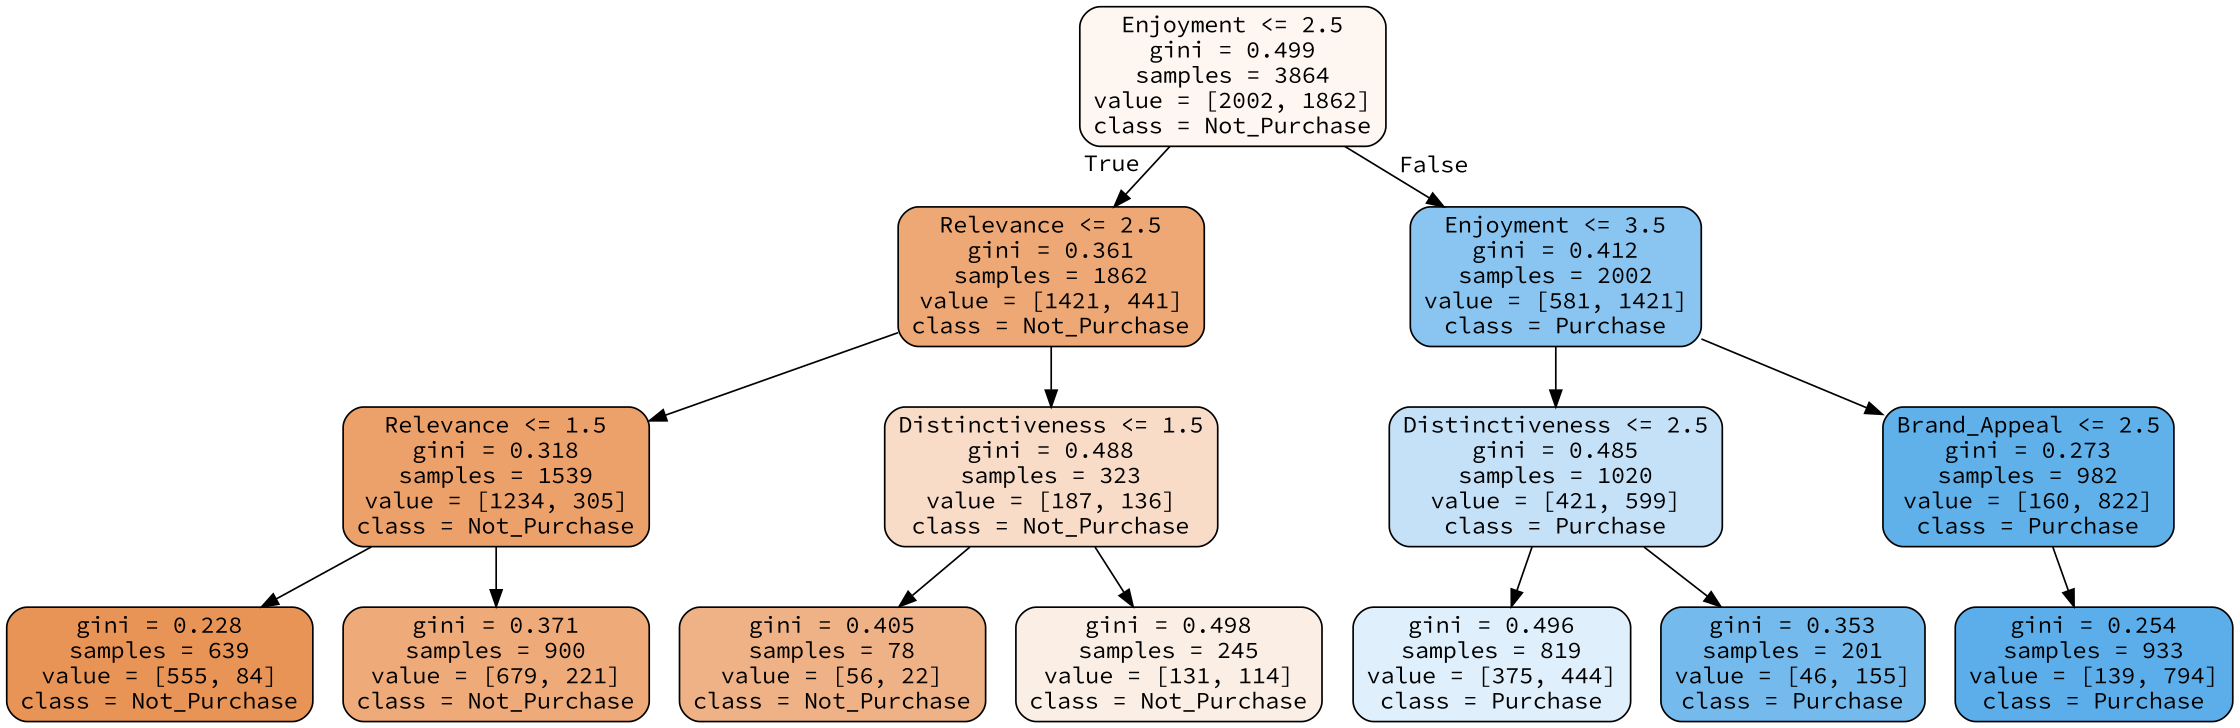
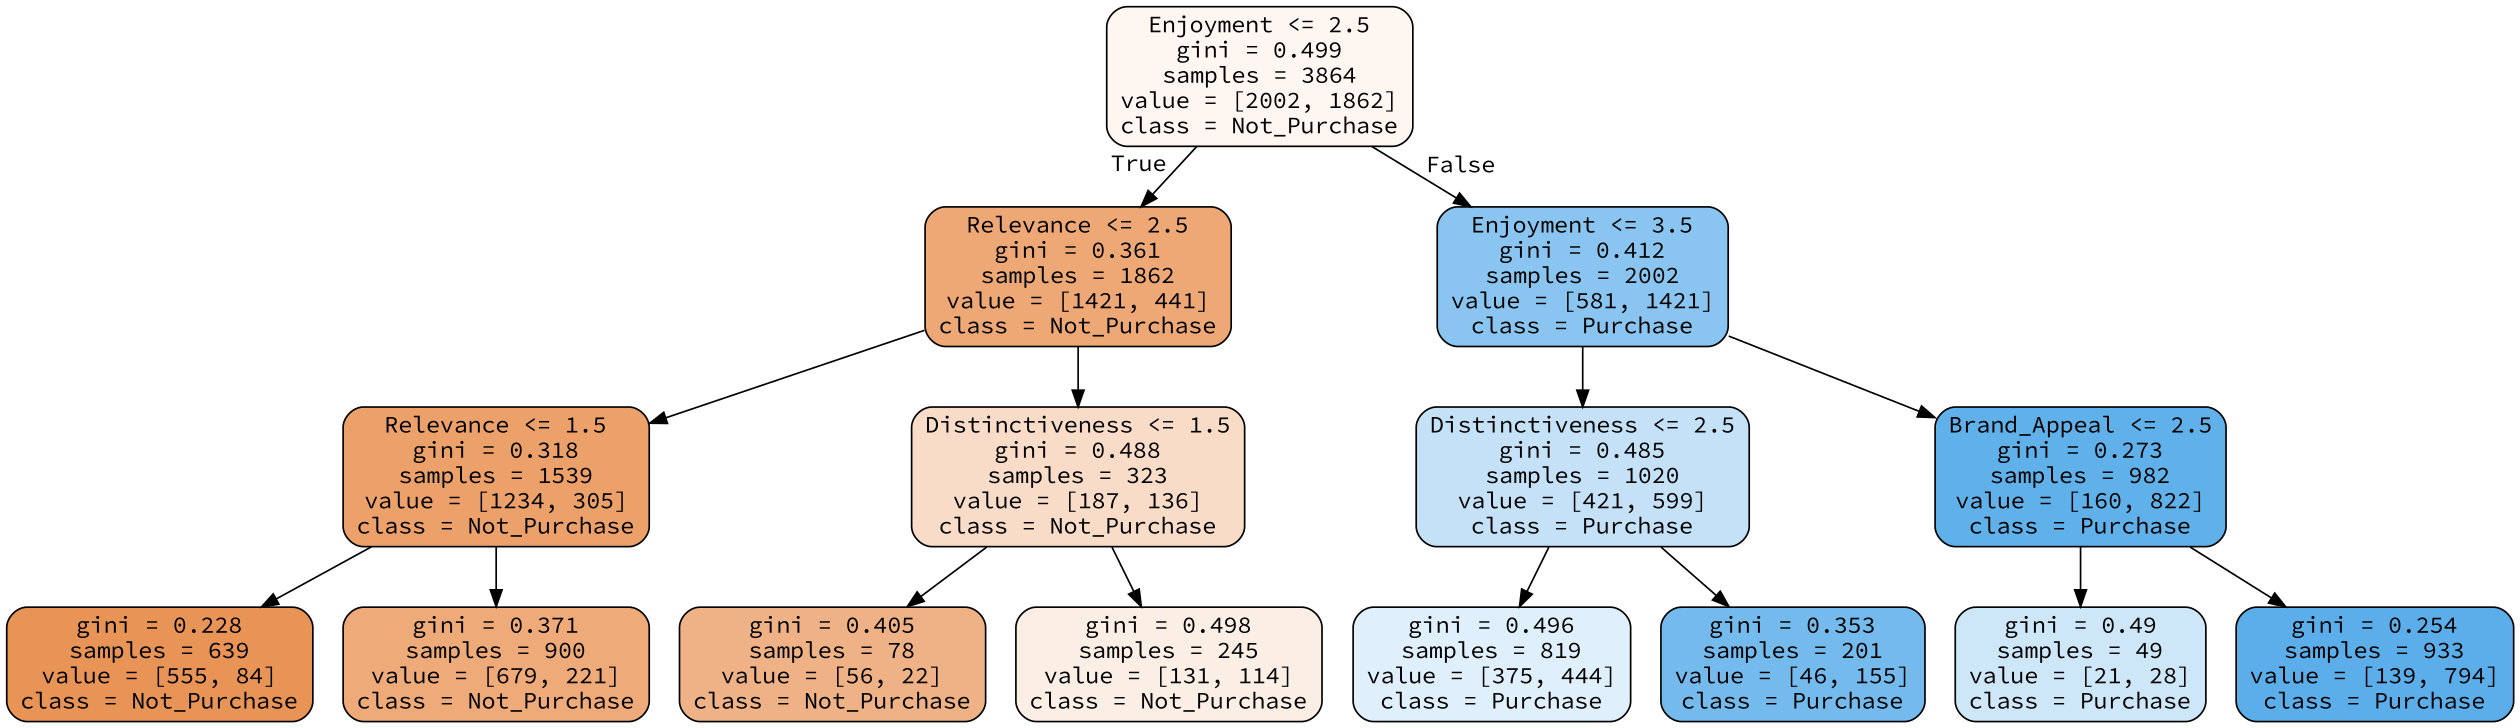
node "gini = 0.49 samples = 49 value = [21, 28] class = Purchase": added
